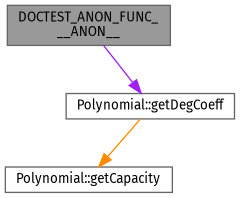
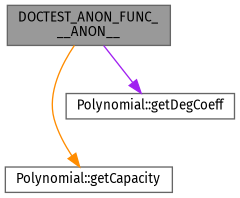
edge "Polynomial::getDegCoeff" -> "Polynomial::getCapacity": now "DOCTEST_ANON_FUNC_ __ANON__" -> "Polynomial::getCapacity"
